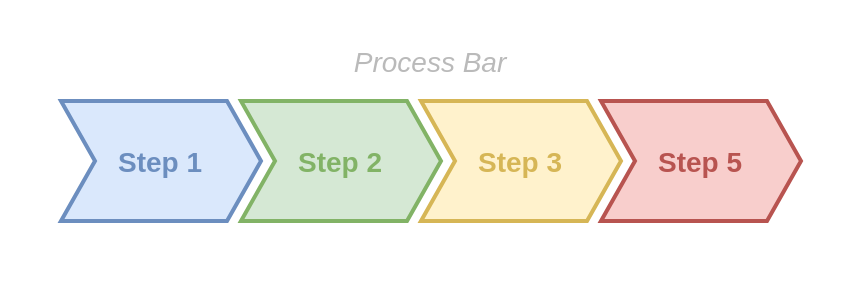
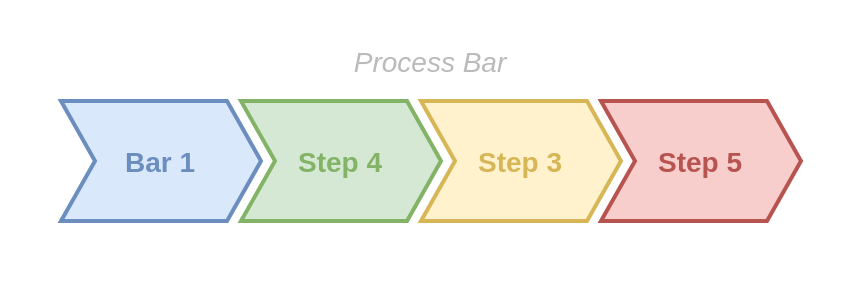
node "Step 1": label "Step 1" -> "Bar 1"
node "Step 2": label "Step 2" -> "Step 4"
